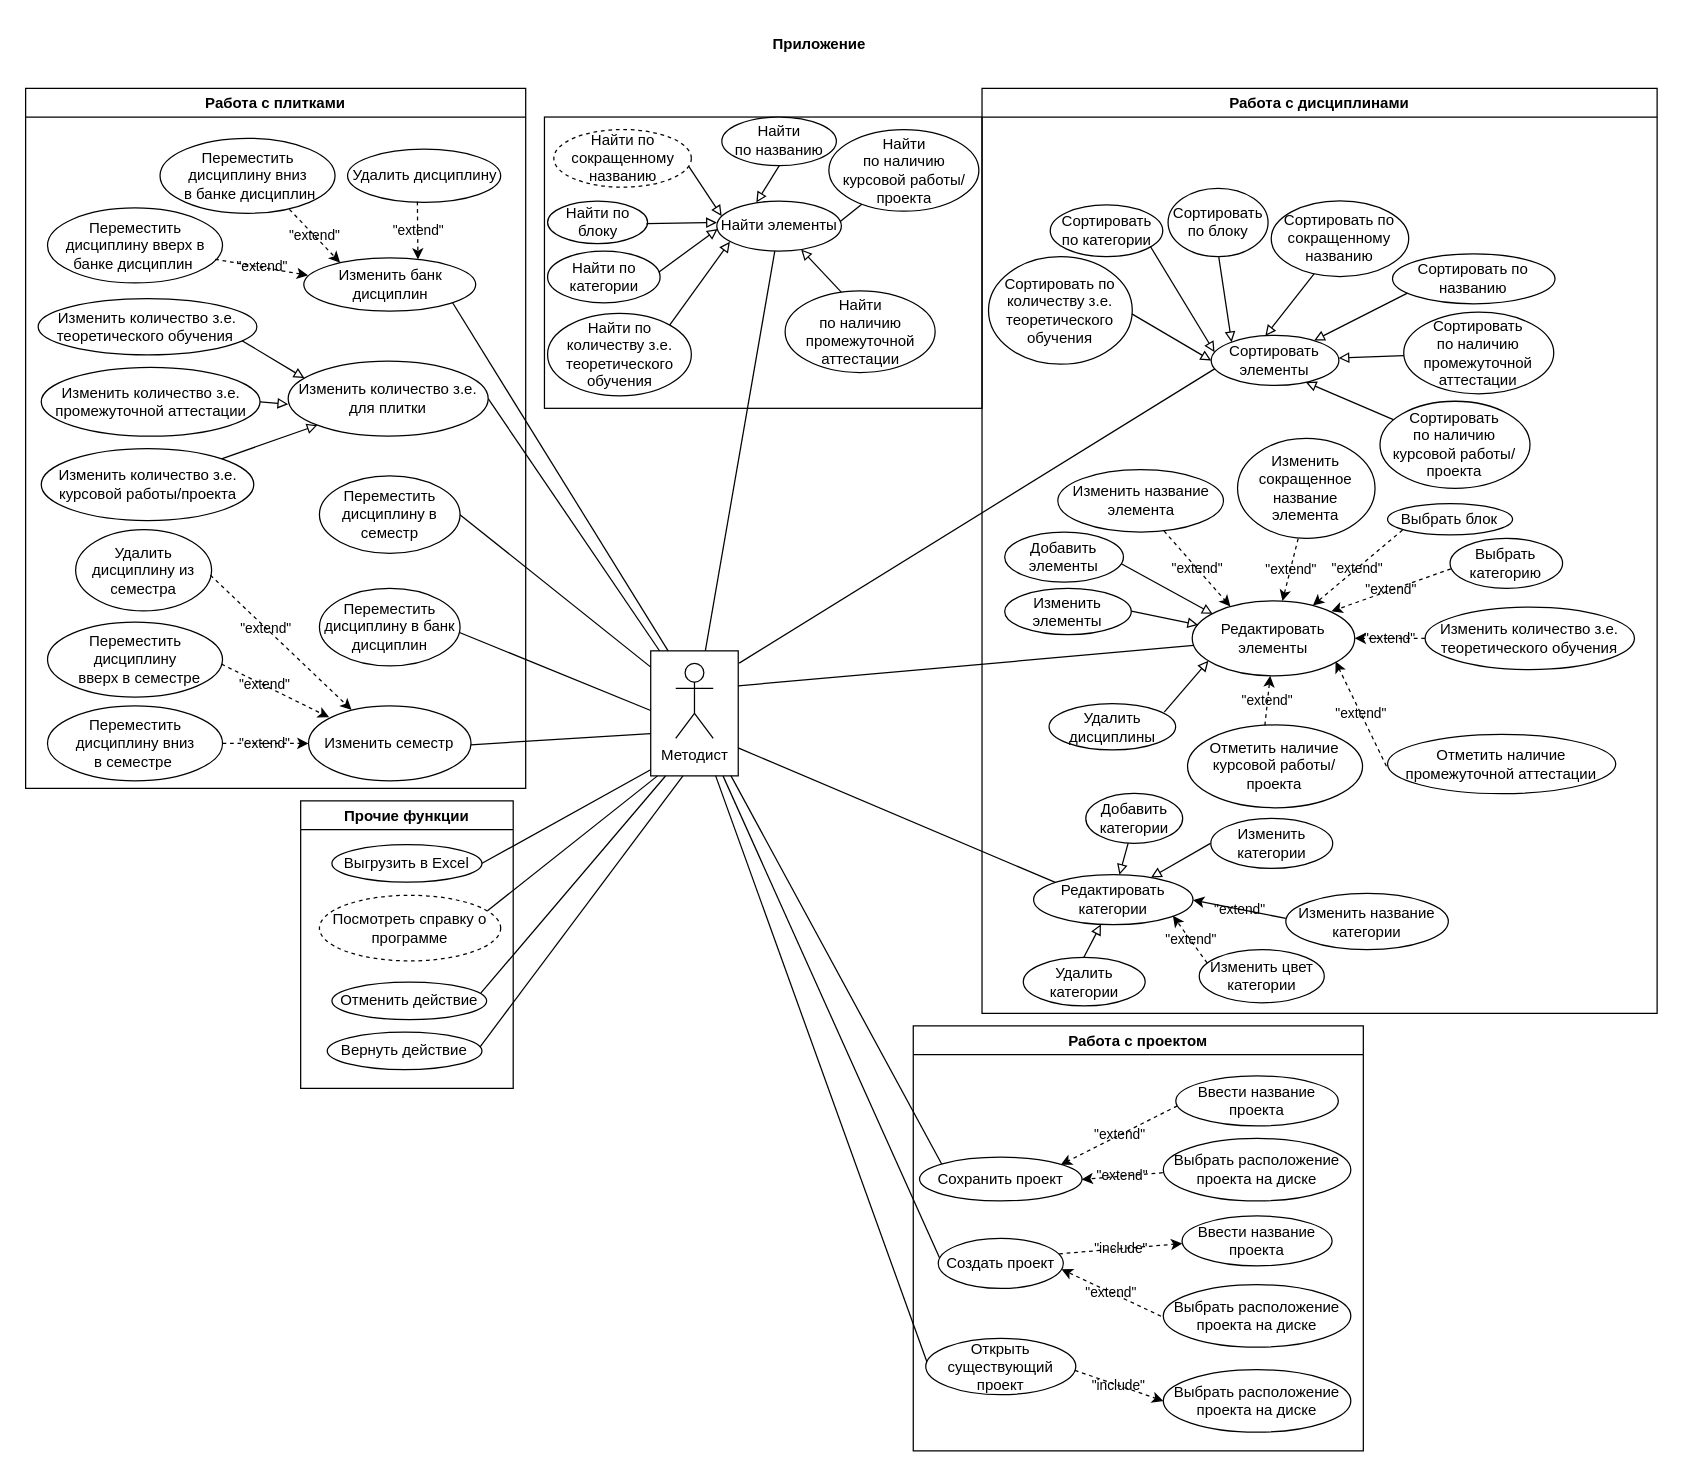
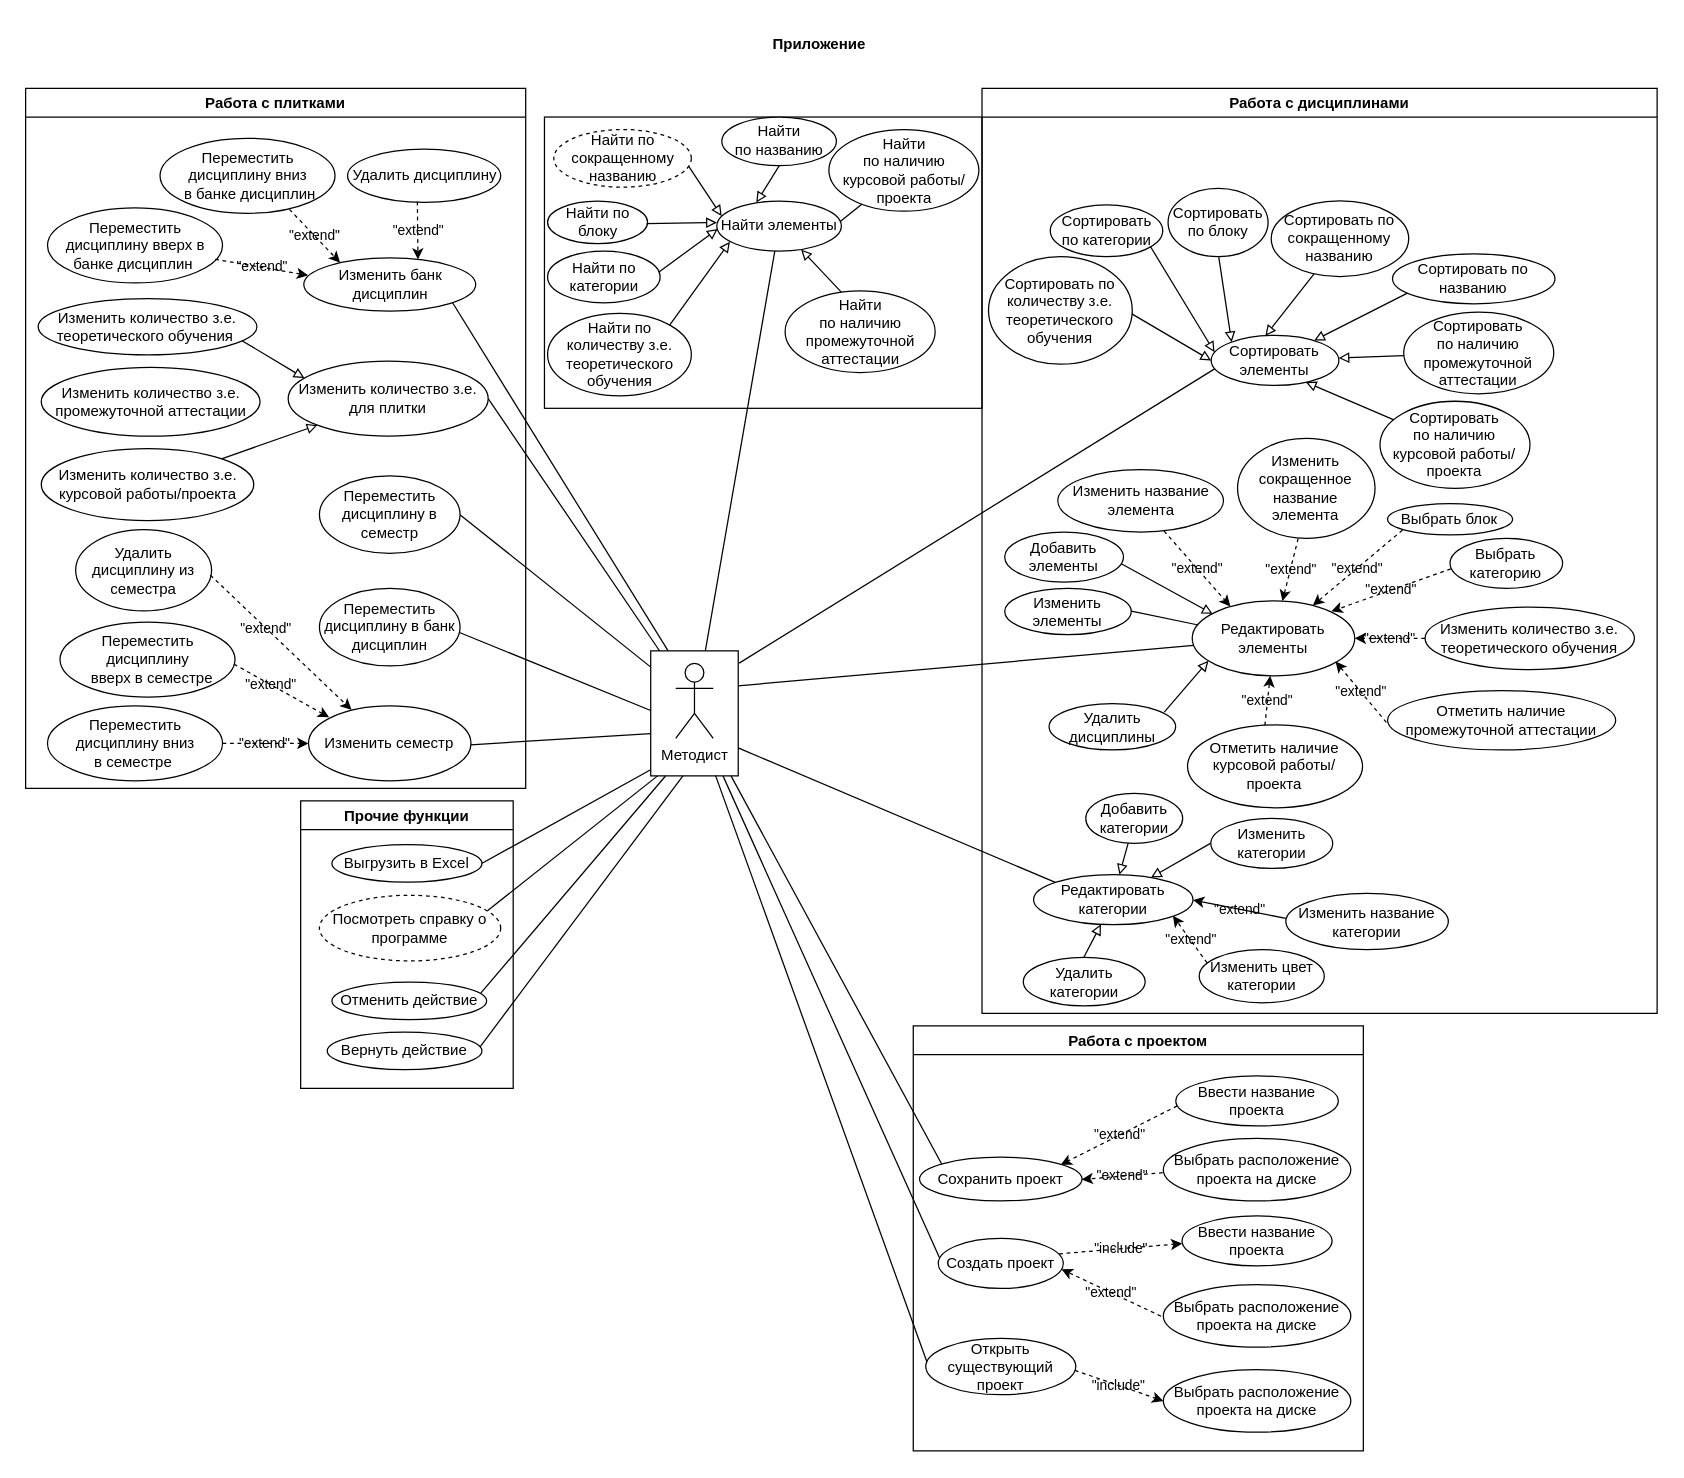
edge "Изменить количество з.е. промежуточной аттестации" -> "Изменить количество з.е. для плитки": removed
edge "Изменить элементы" -> "Редактировать элементы": arrowhead block -> none
node "Переместить дисциплину вверх в семестре": moved (135, 659) -> (148, 659)
node "Отметить наличие промежуточной аттестации": moved (1501, 764) -> (1501, 720)
